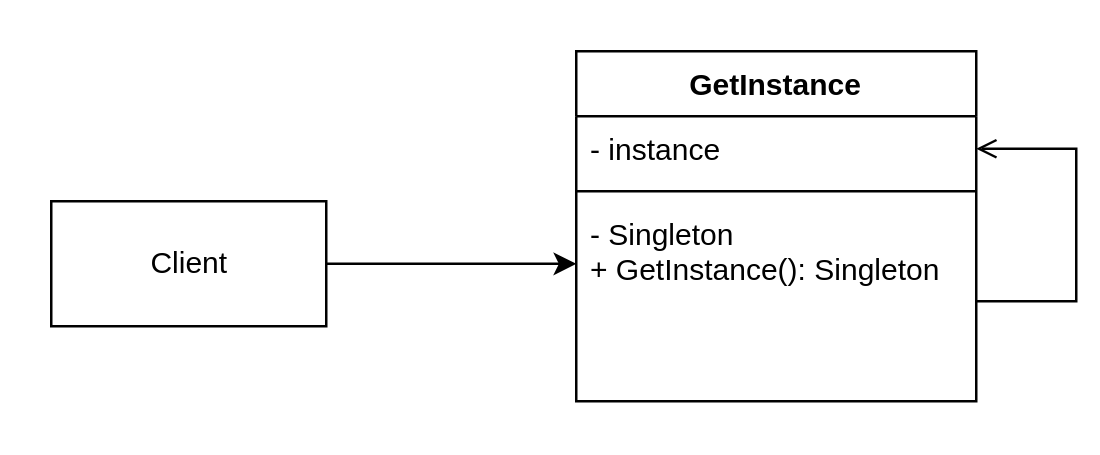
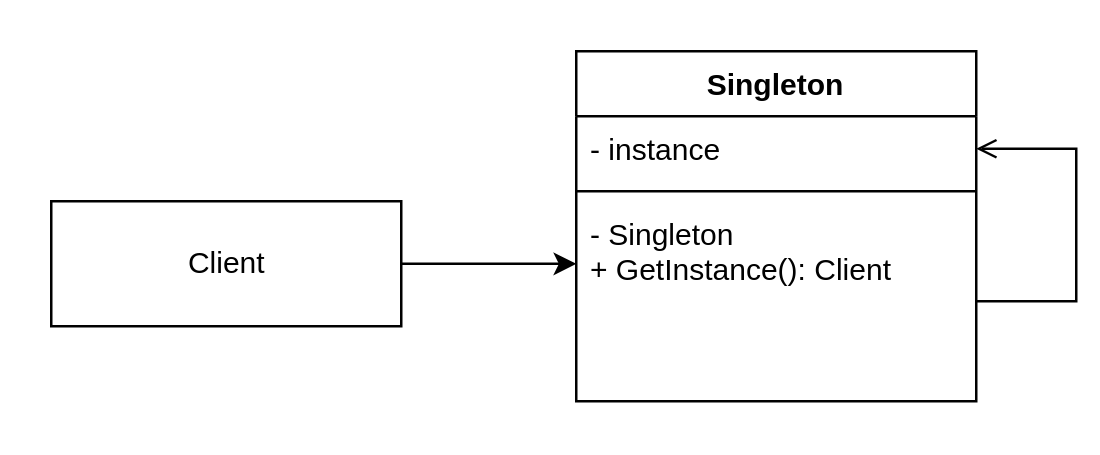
node "GetInstance": label "GetInstance" -> "Singleton"
node "- Singleton + GetInstance(): Singleton": label "- Singleton + GetInstance(): Singleton" -> "- Singleton + GetInstance(): Client"
node "Client": size 275x125 -> 350x125
